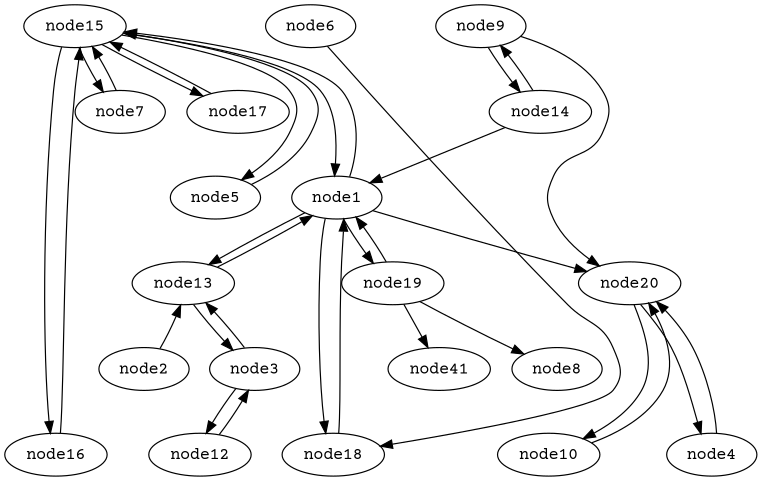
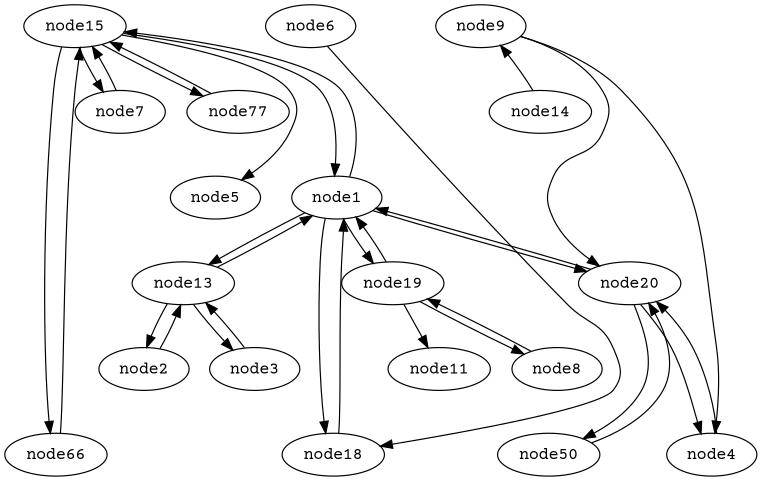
edge "node9" -> "node14": now "node9" -> "node4"
edge "node5" -> "node15": removed
node "node17": label "node17" -> "node77"
edge "node14" -> "node1": now "node20" -> "node1"
edge "node13" -> "node2": added
edge "node8" -> "node19": added
node "node41": label "node41" -> "node11"
node "node16": label "node16" -> "node66"
node "node12": removed
node "node10": label "node10" -> "node50"
